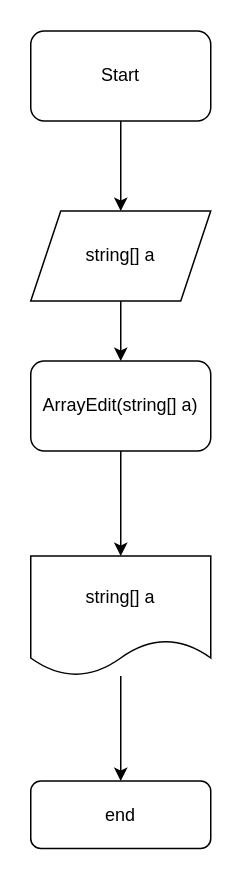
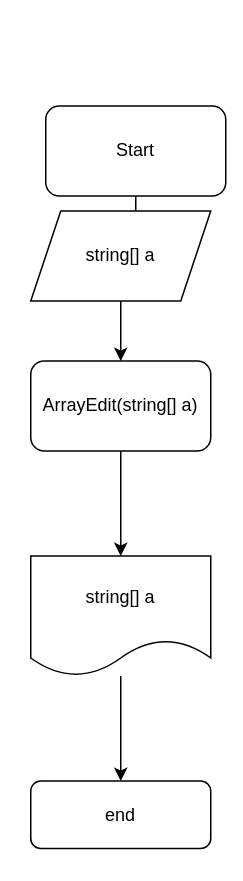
node "Start": moved (121, 76) -> (136, 151)
